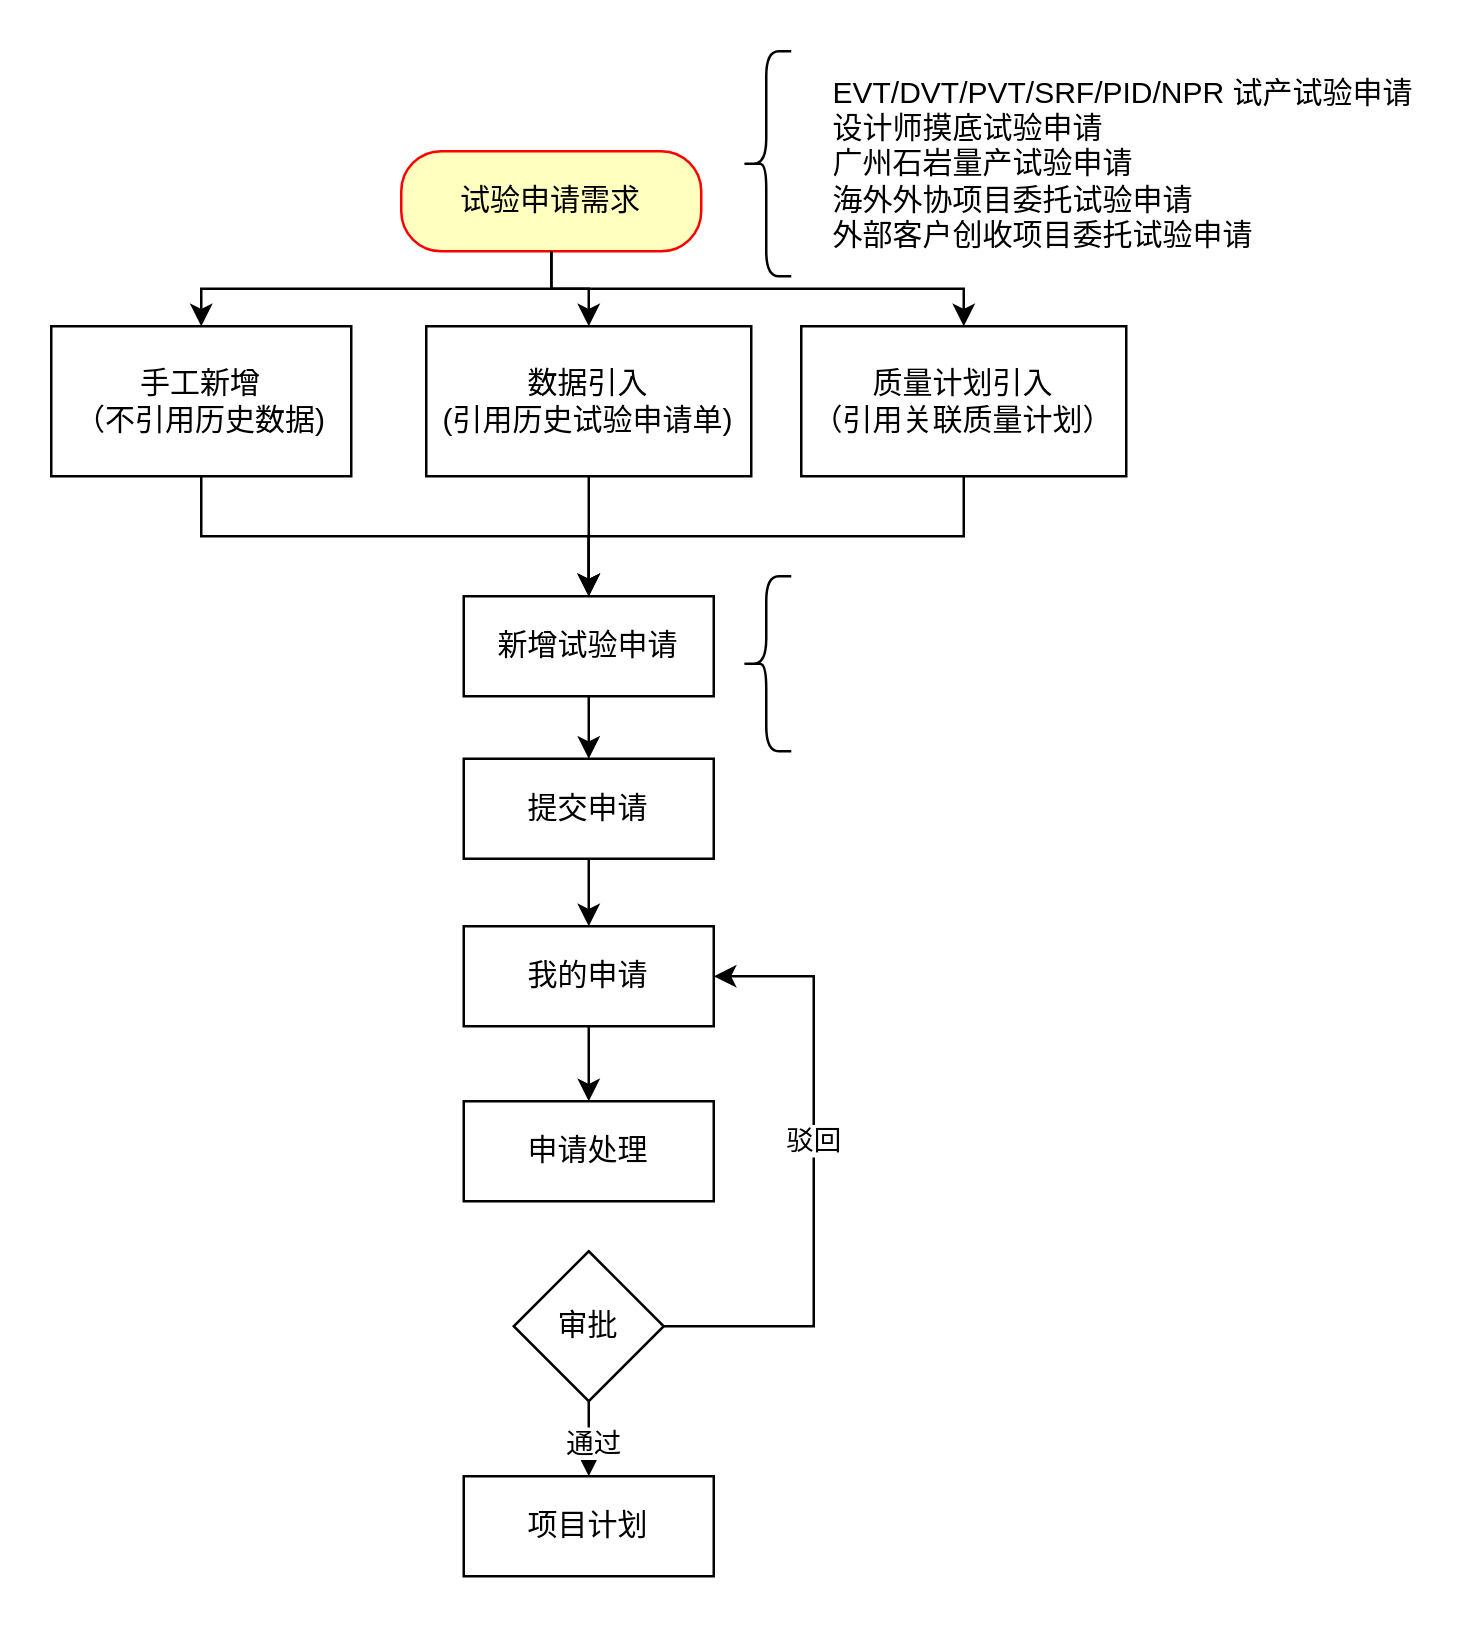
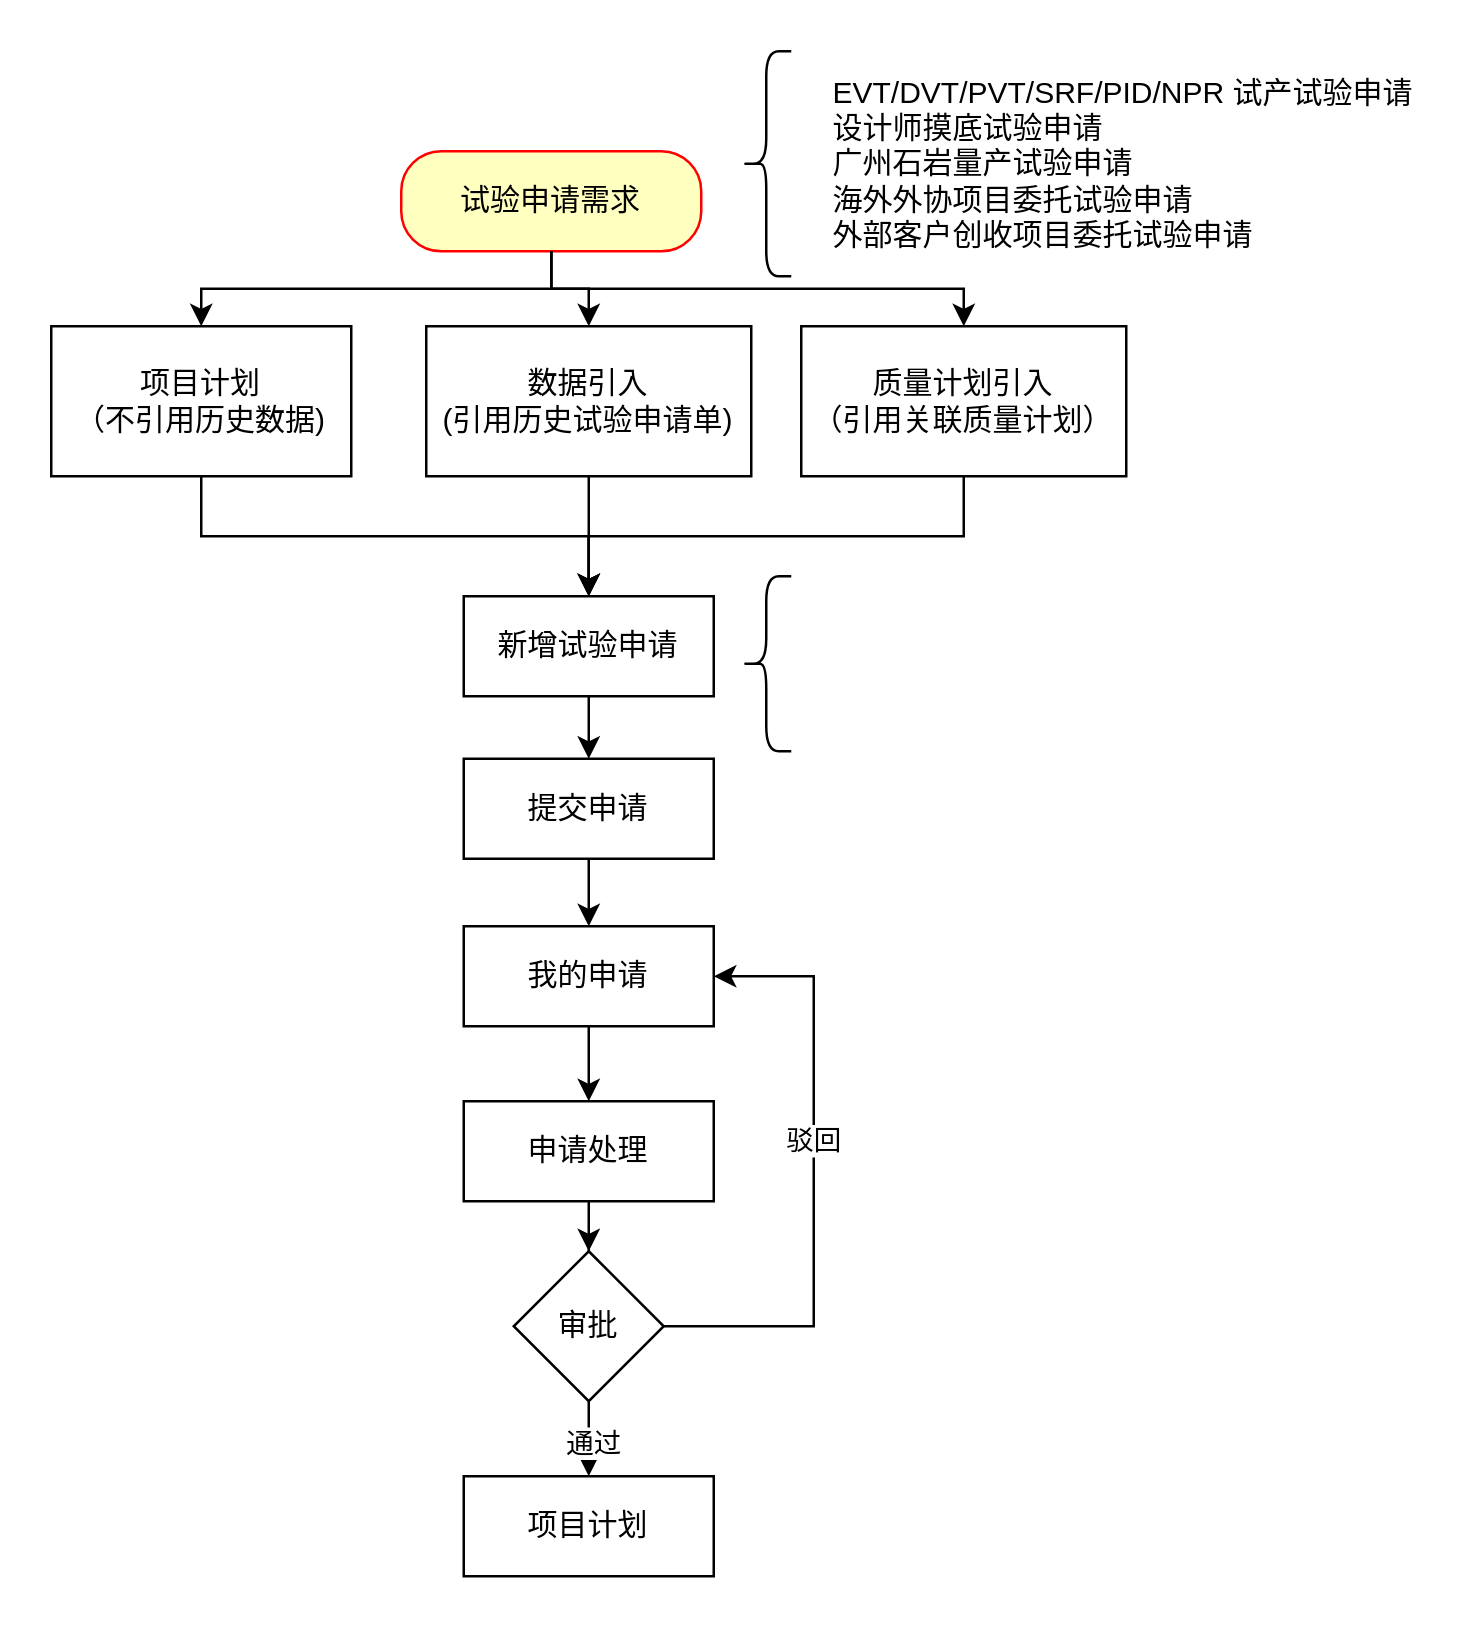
node "手工新增 （不引用历史数据)": label "手工新增 （不引用历史数据)" -> "项目计划 （不引用历史数据)"
edge "申请处理" -> "审批": added
